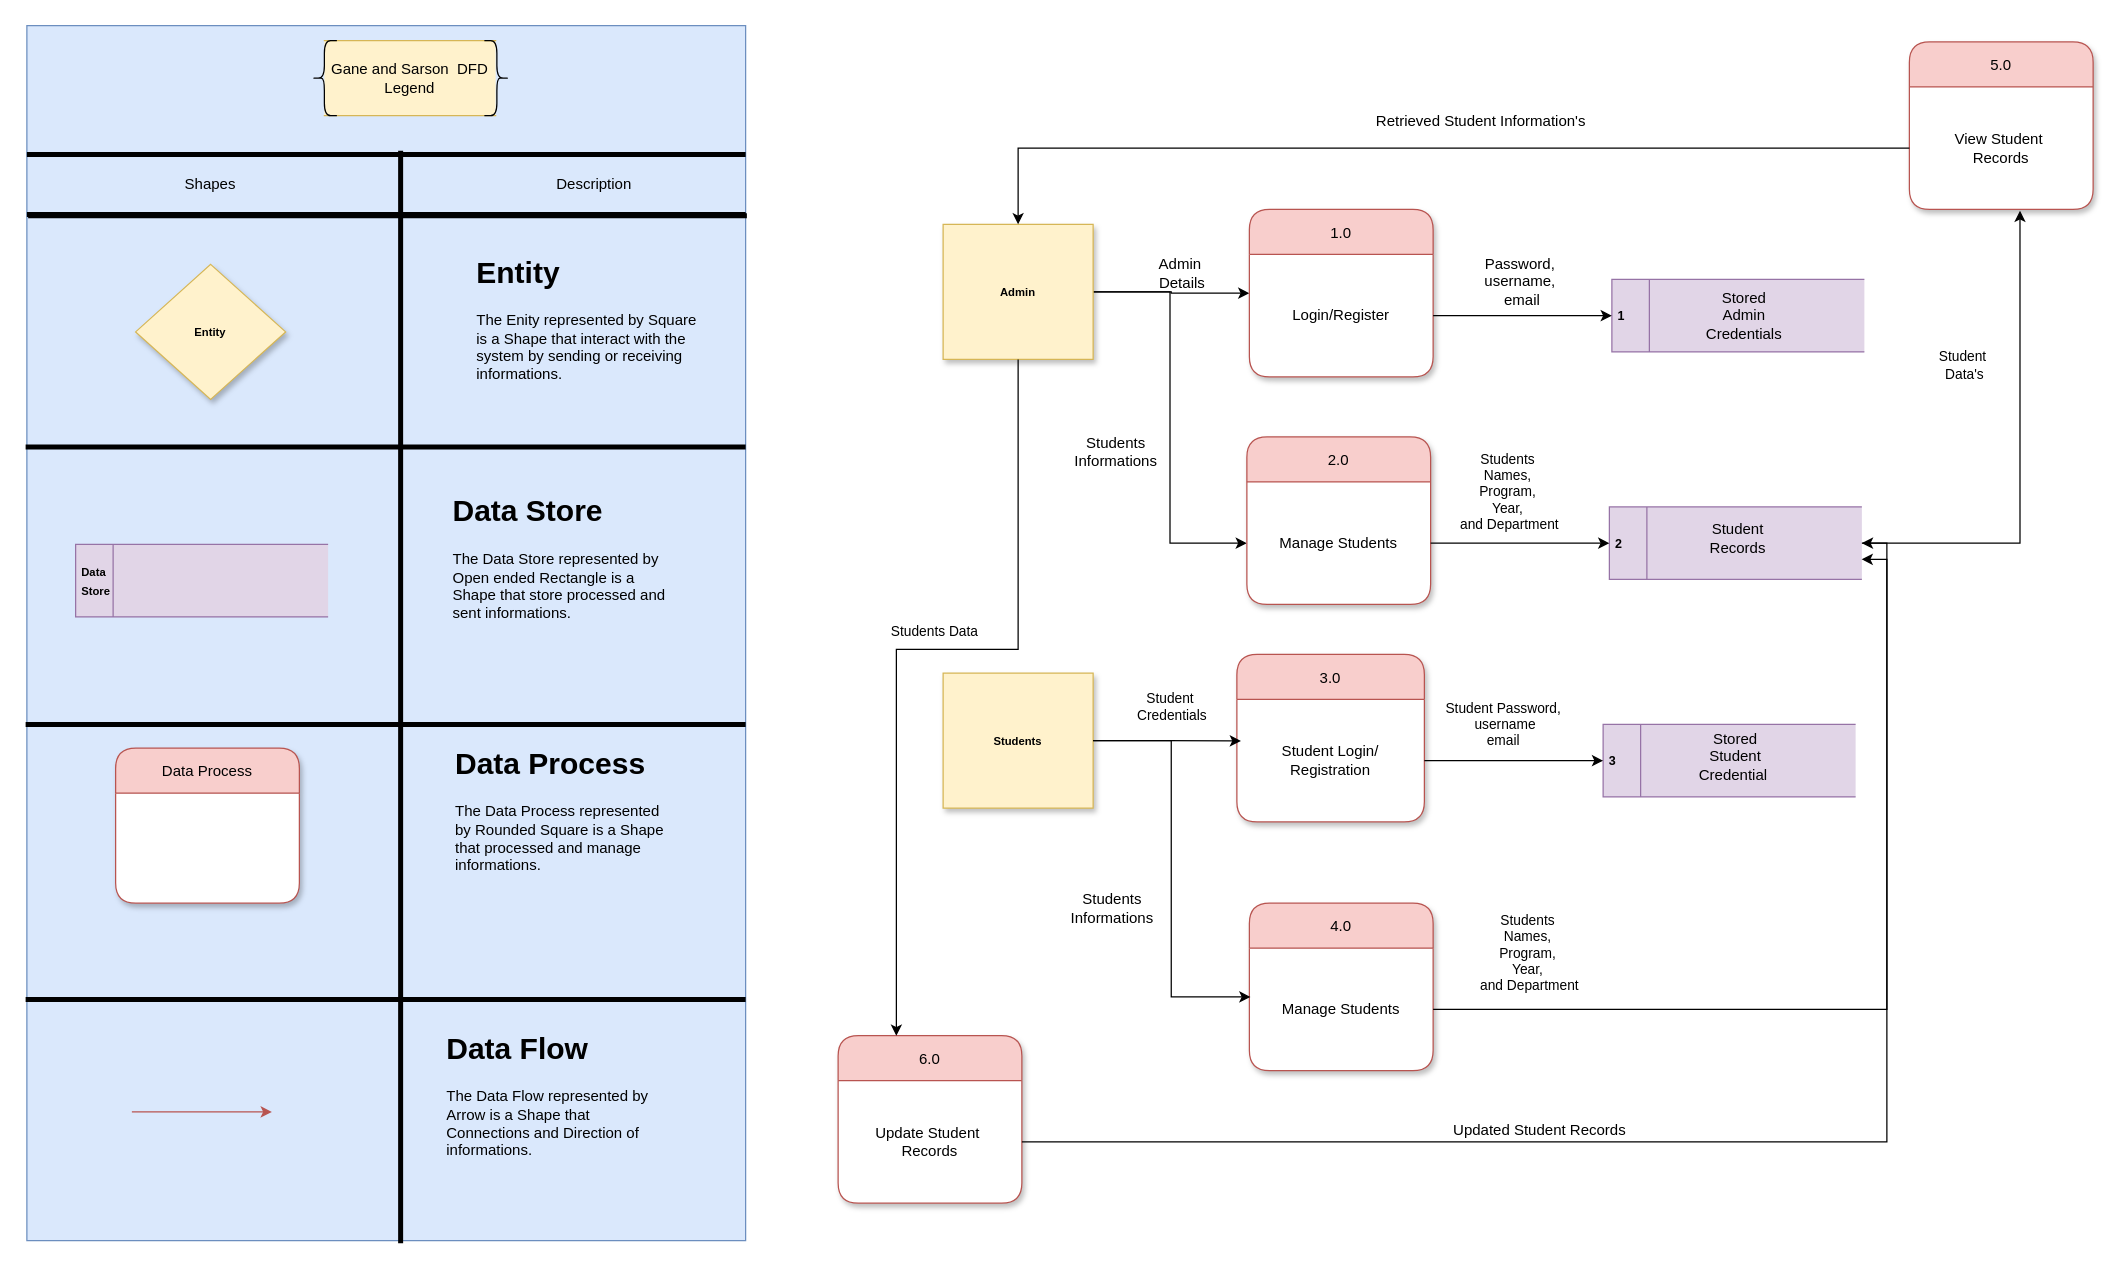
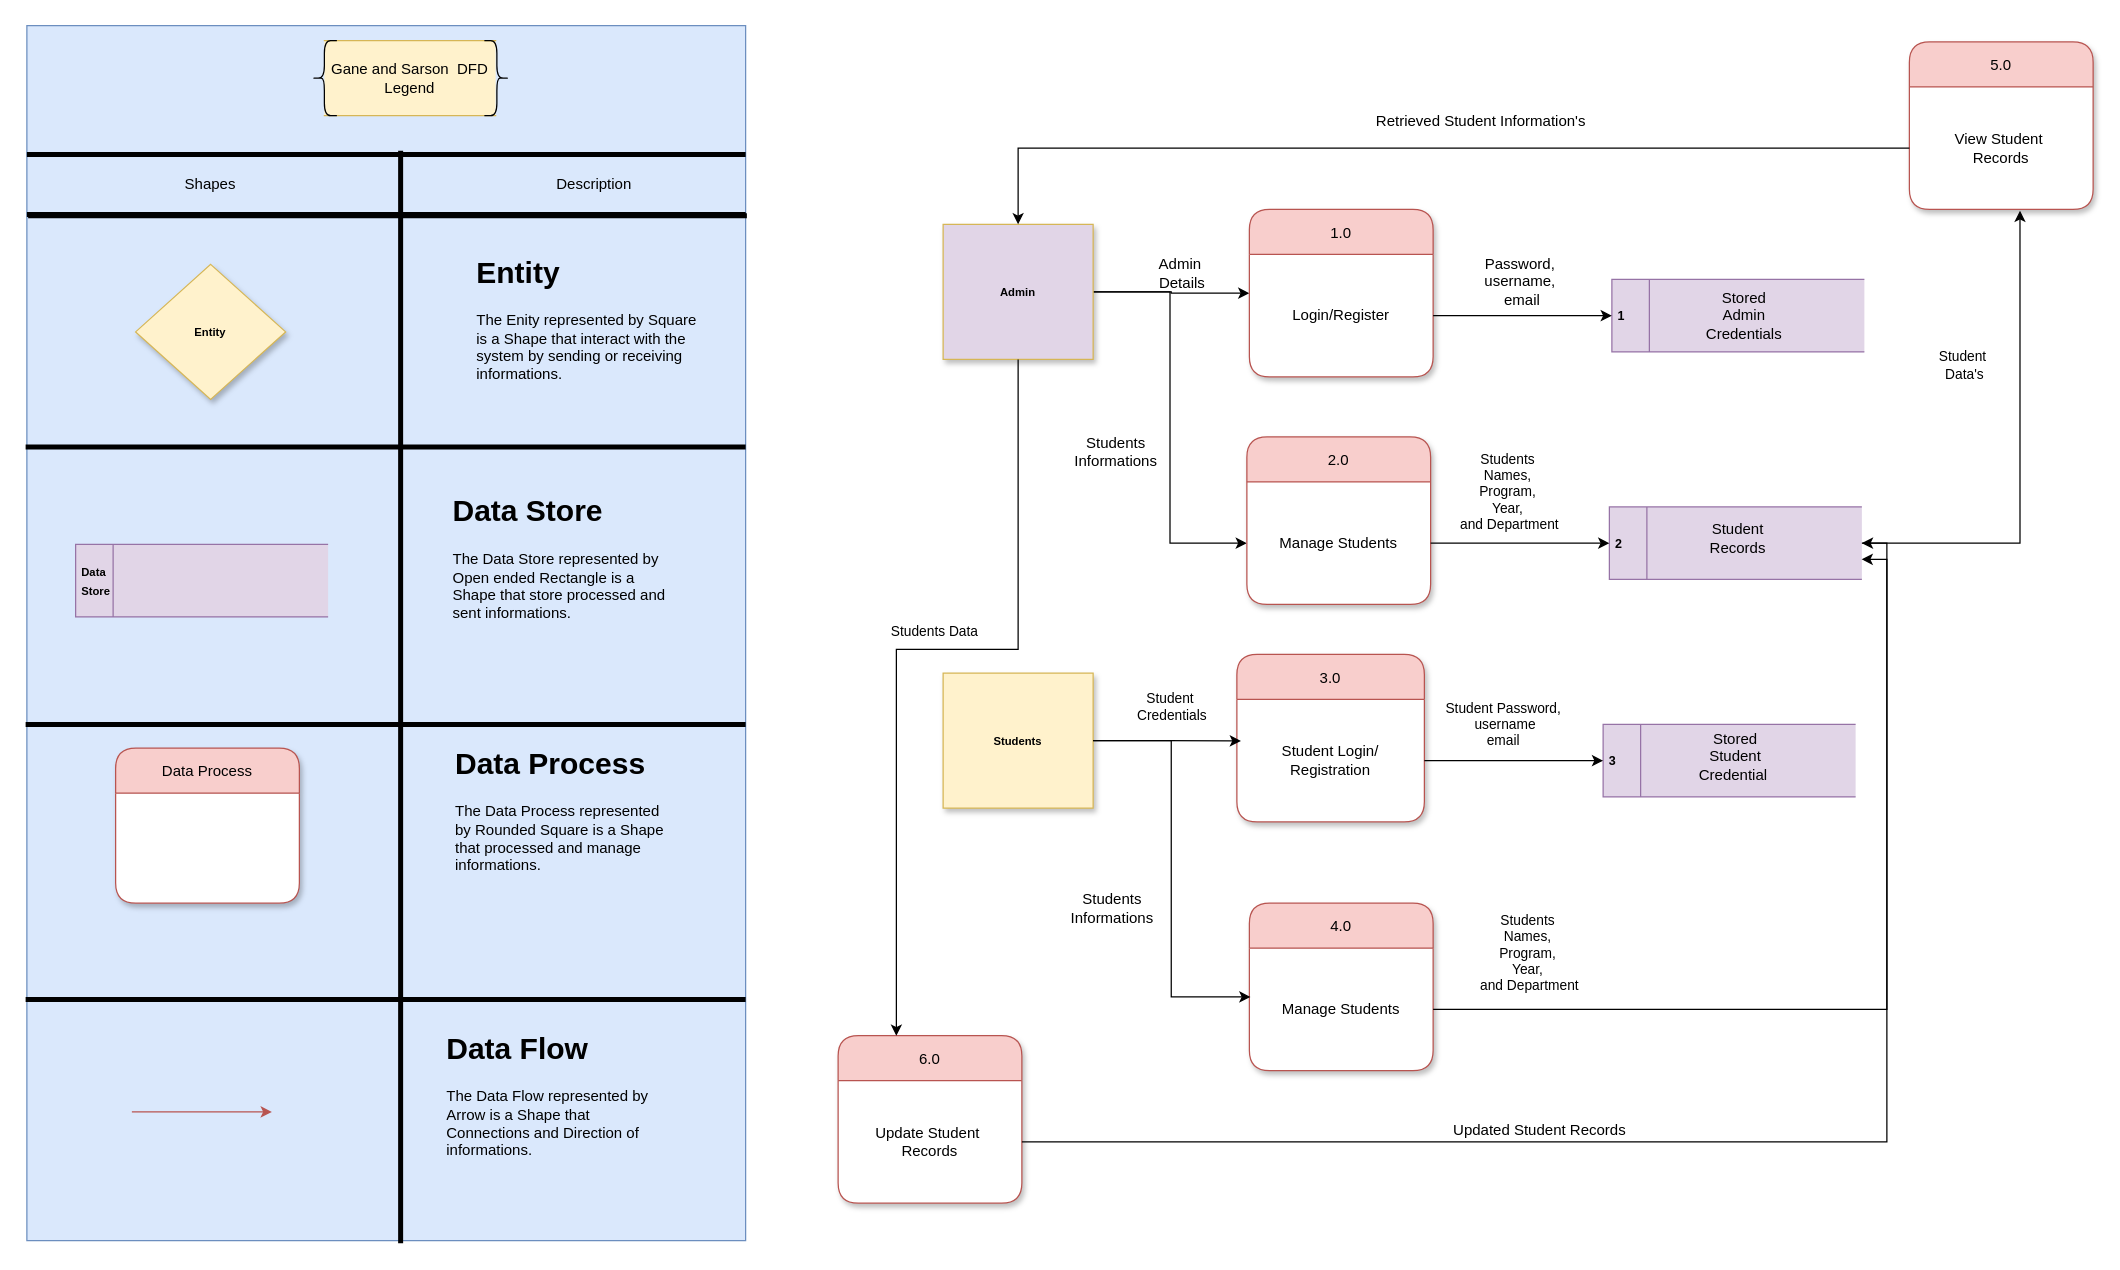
node "Admin": fillcolor #fff2cc -> #e1d5e7
